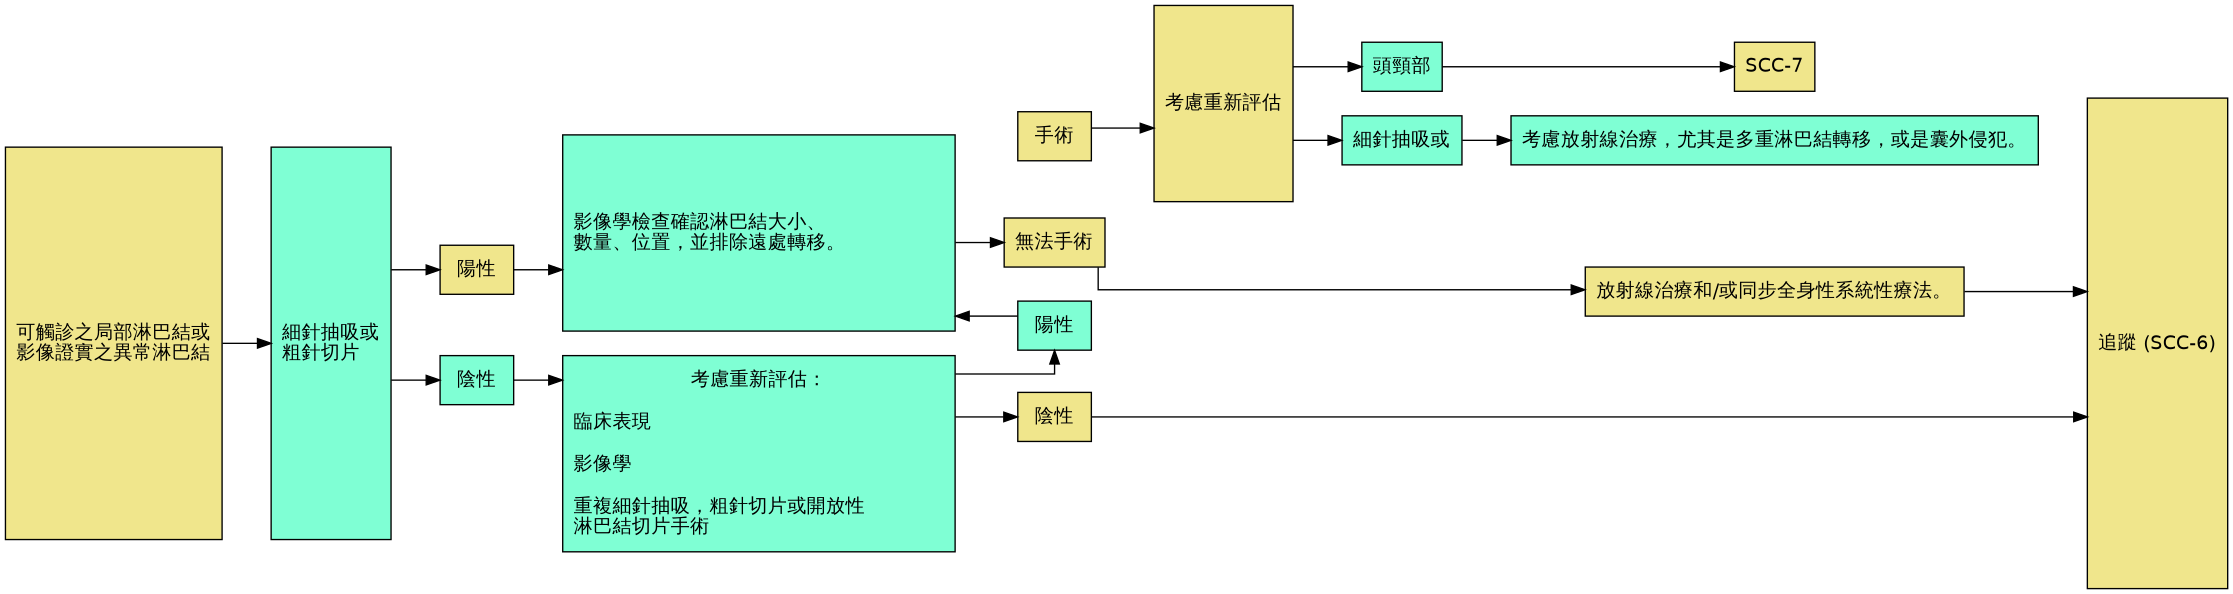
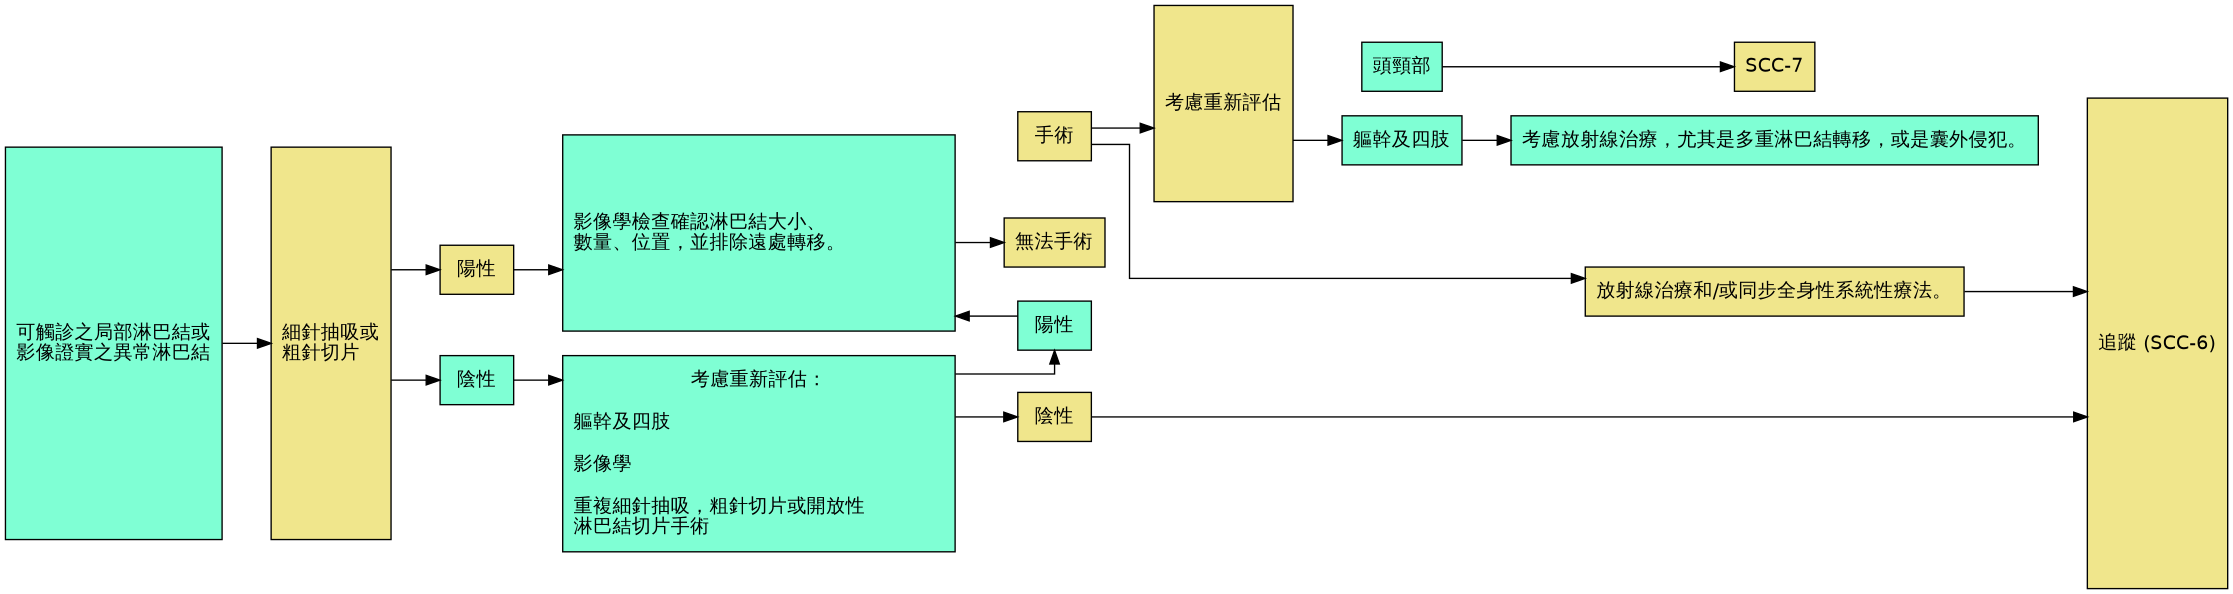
edge "考慮重新評估" -> "頭頸部": removed
node "細針抽吸或": label "細針抽吸或" -> "軀幹及四肢"
edge "無法手術" -> "放射線治療和/或同步全身性系統性療法。": now "手術" -> "放射線治療和/或同步全身性系統性療法。"
node "可觸診之局部淋巴結或 影像證實之異常淋巴結": fillcolor khaki -> aquamarine
node "細針抽吸或 粗針切片": fillcolor aquamarine -> khaki
node "考慮重新評估： 臨床表現 影像學 重複細針抽吸，粗針切片或開放性 淋巴結切片手術": label "考慮重新評估： 臨床表現 影像學 重複細針抽吸，粗針切片或開放性 淋巴結切片手術" -> "考慮重新評估： 軀幹及四肢 影像學 重複細針抽吸，粗針切片或開放性 淋巴結切片手術"
